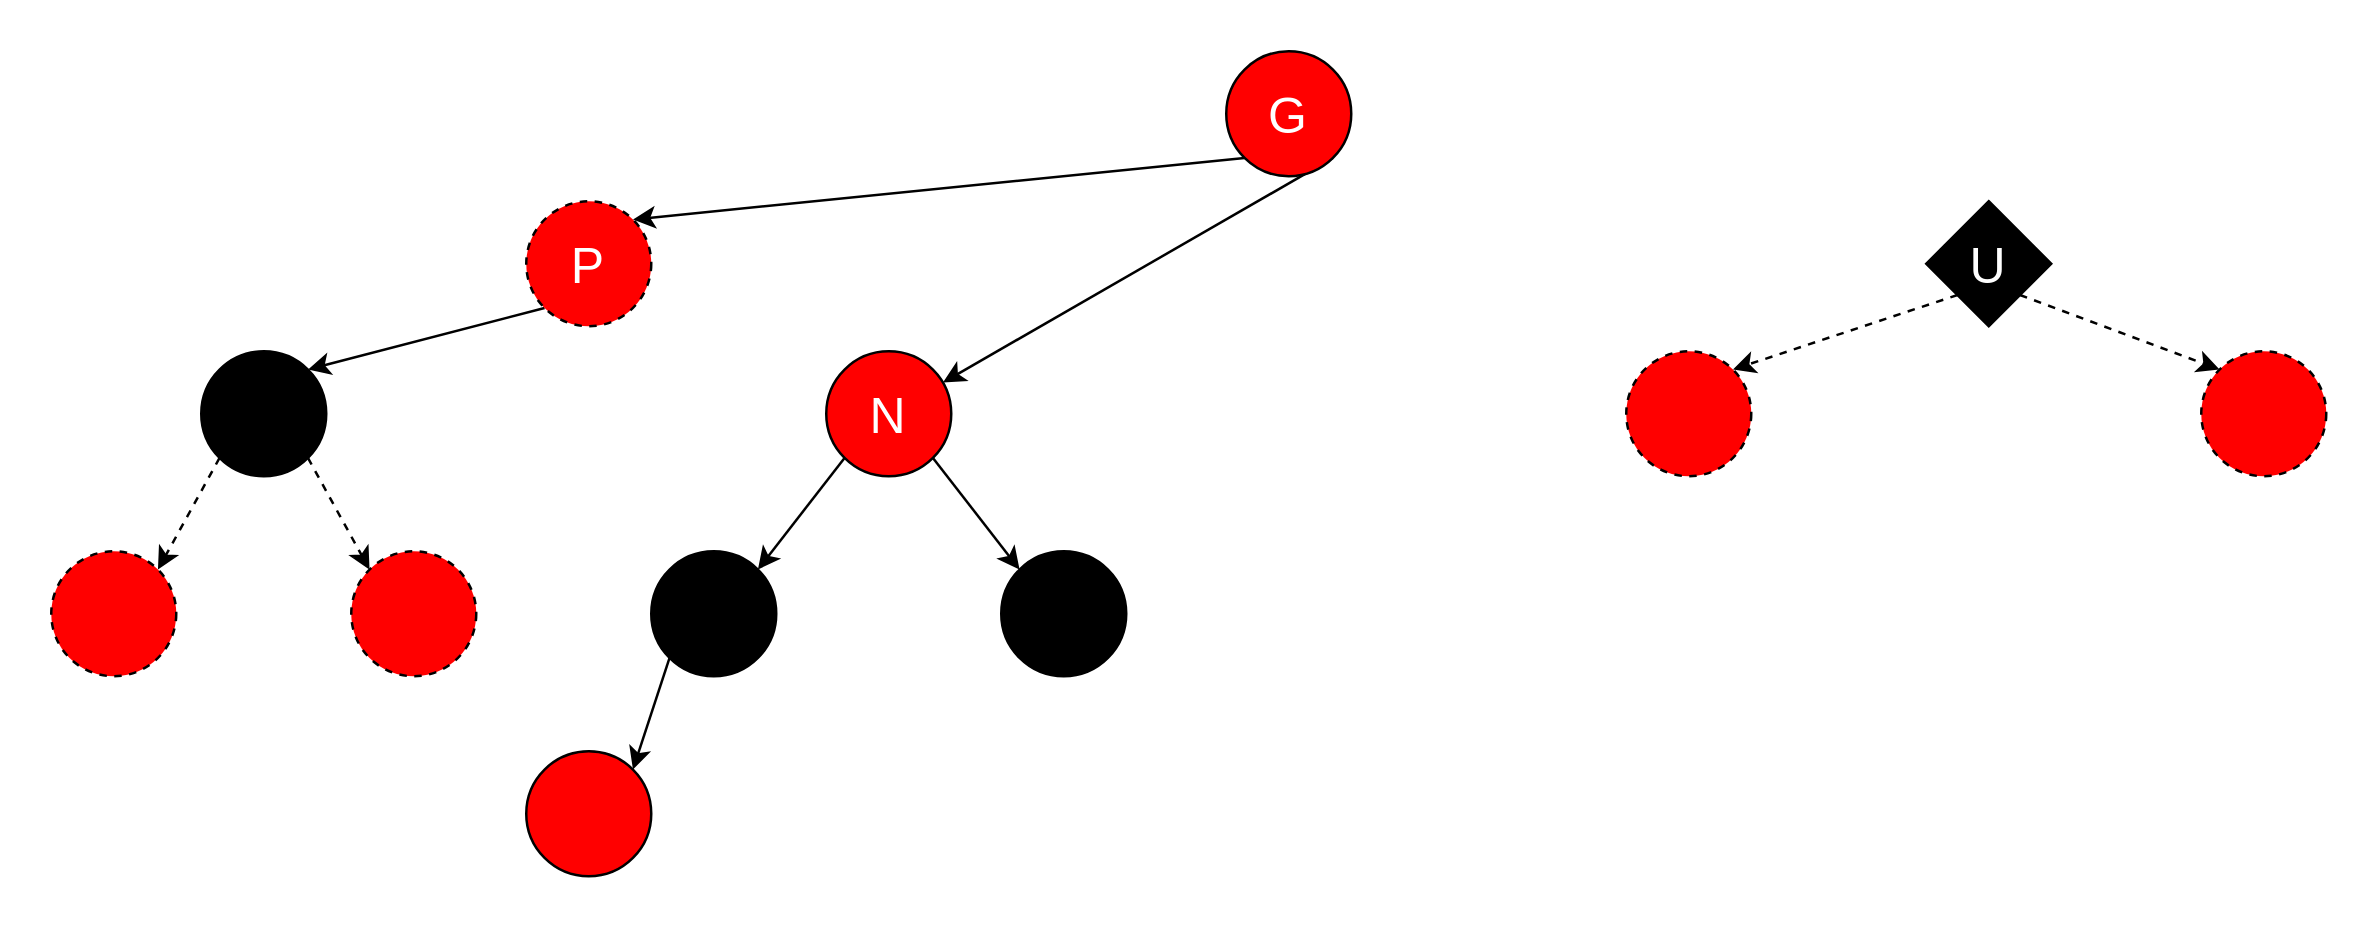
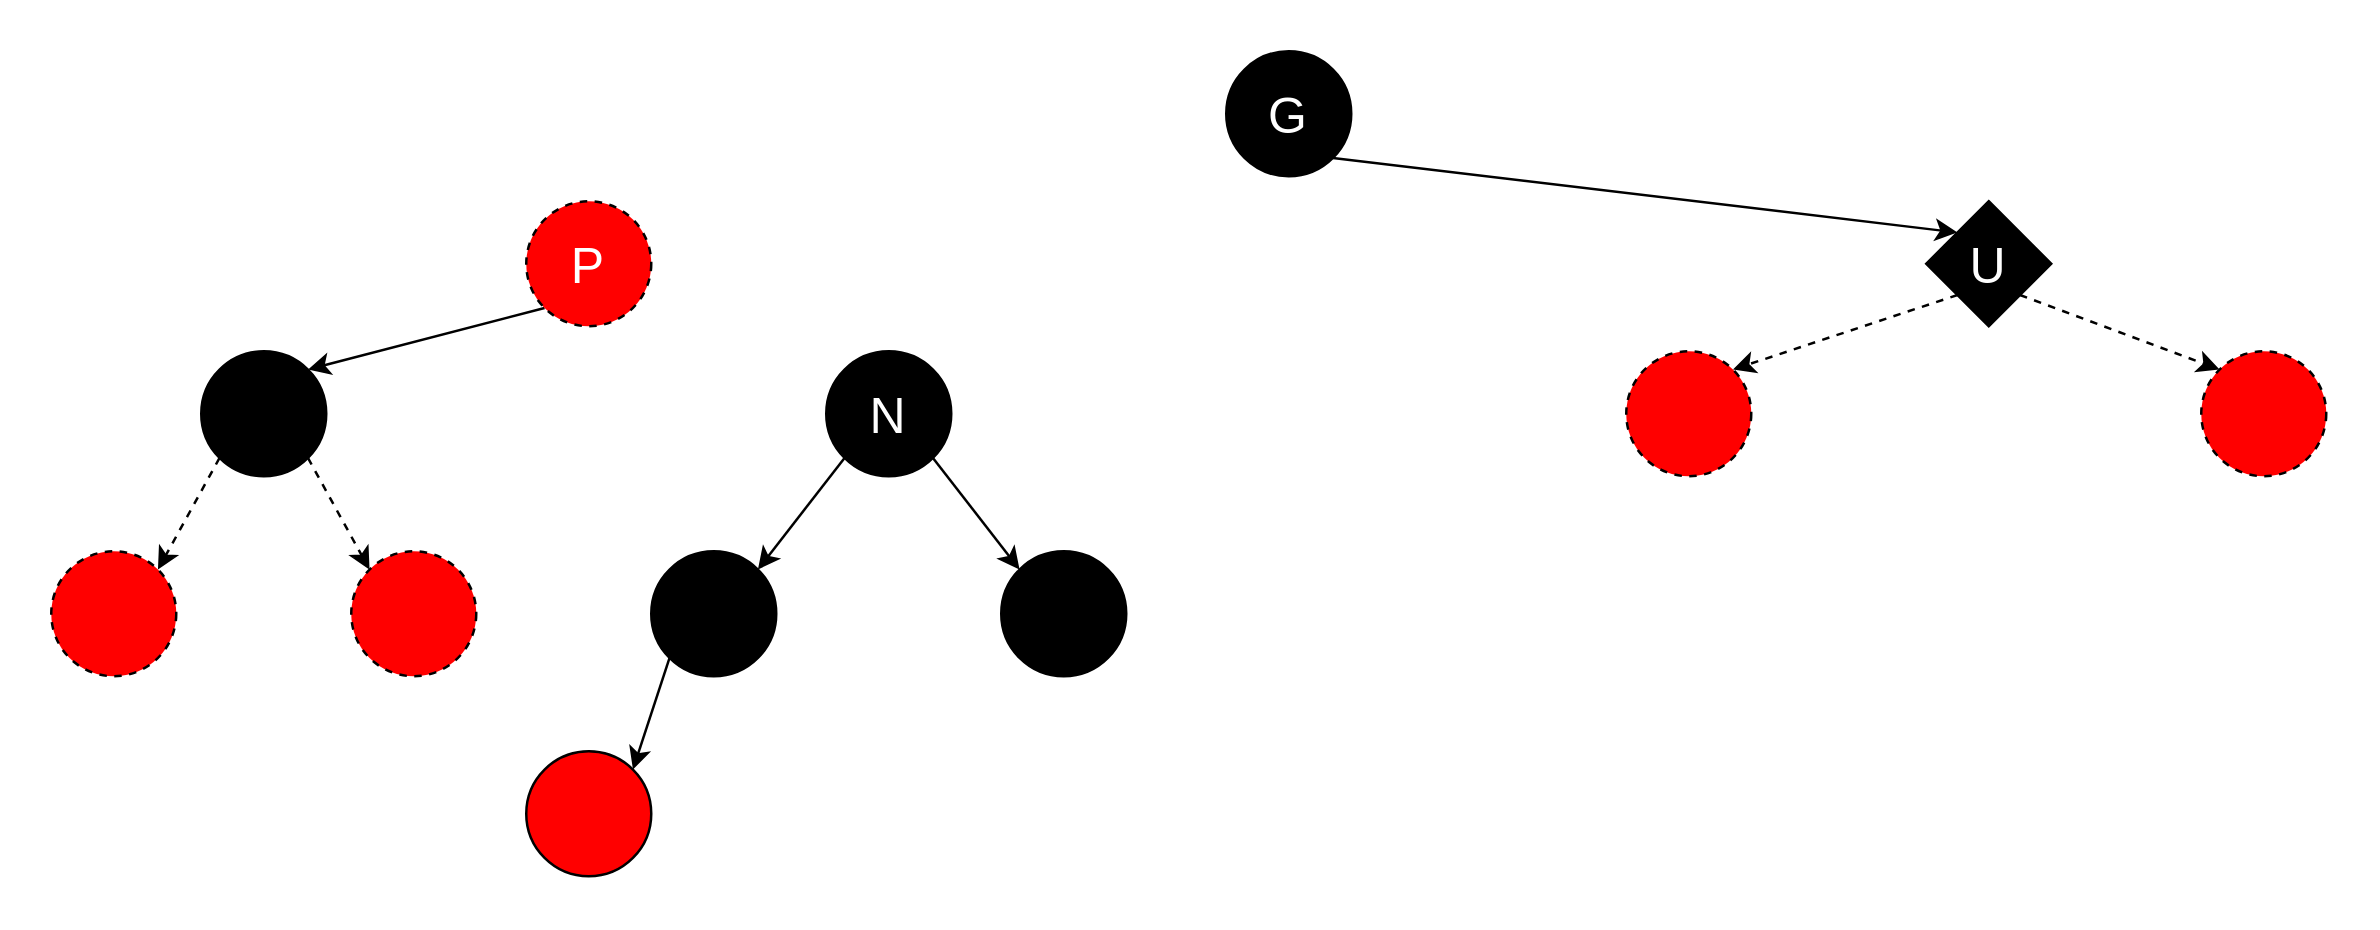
node "G": fillcolor #ff0000 -> #000000
edge "G" -> "P": removed
edge "G" -> "N": now "G" -> "U"
node "N": fillcolor #ff0000 -> #000000
